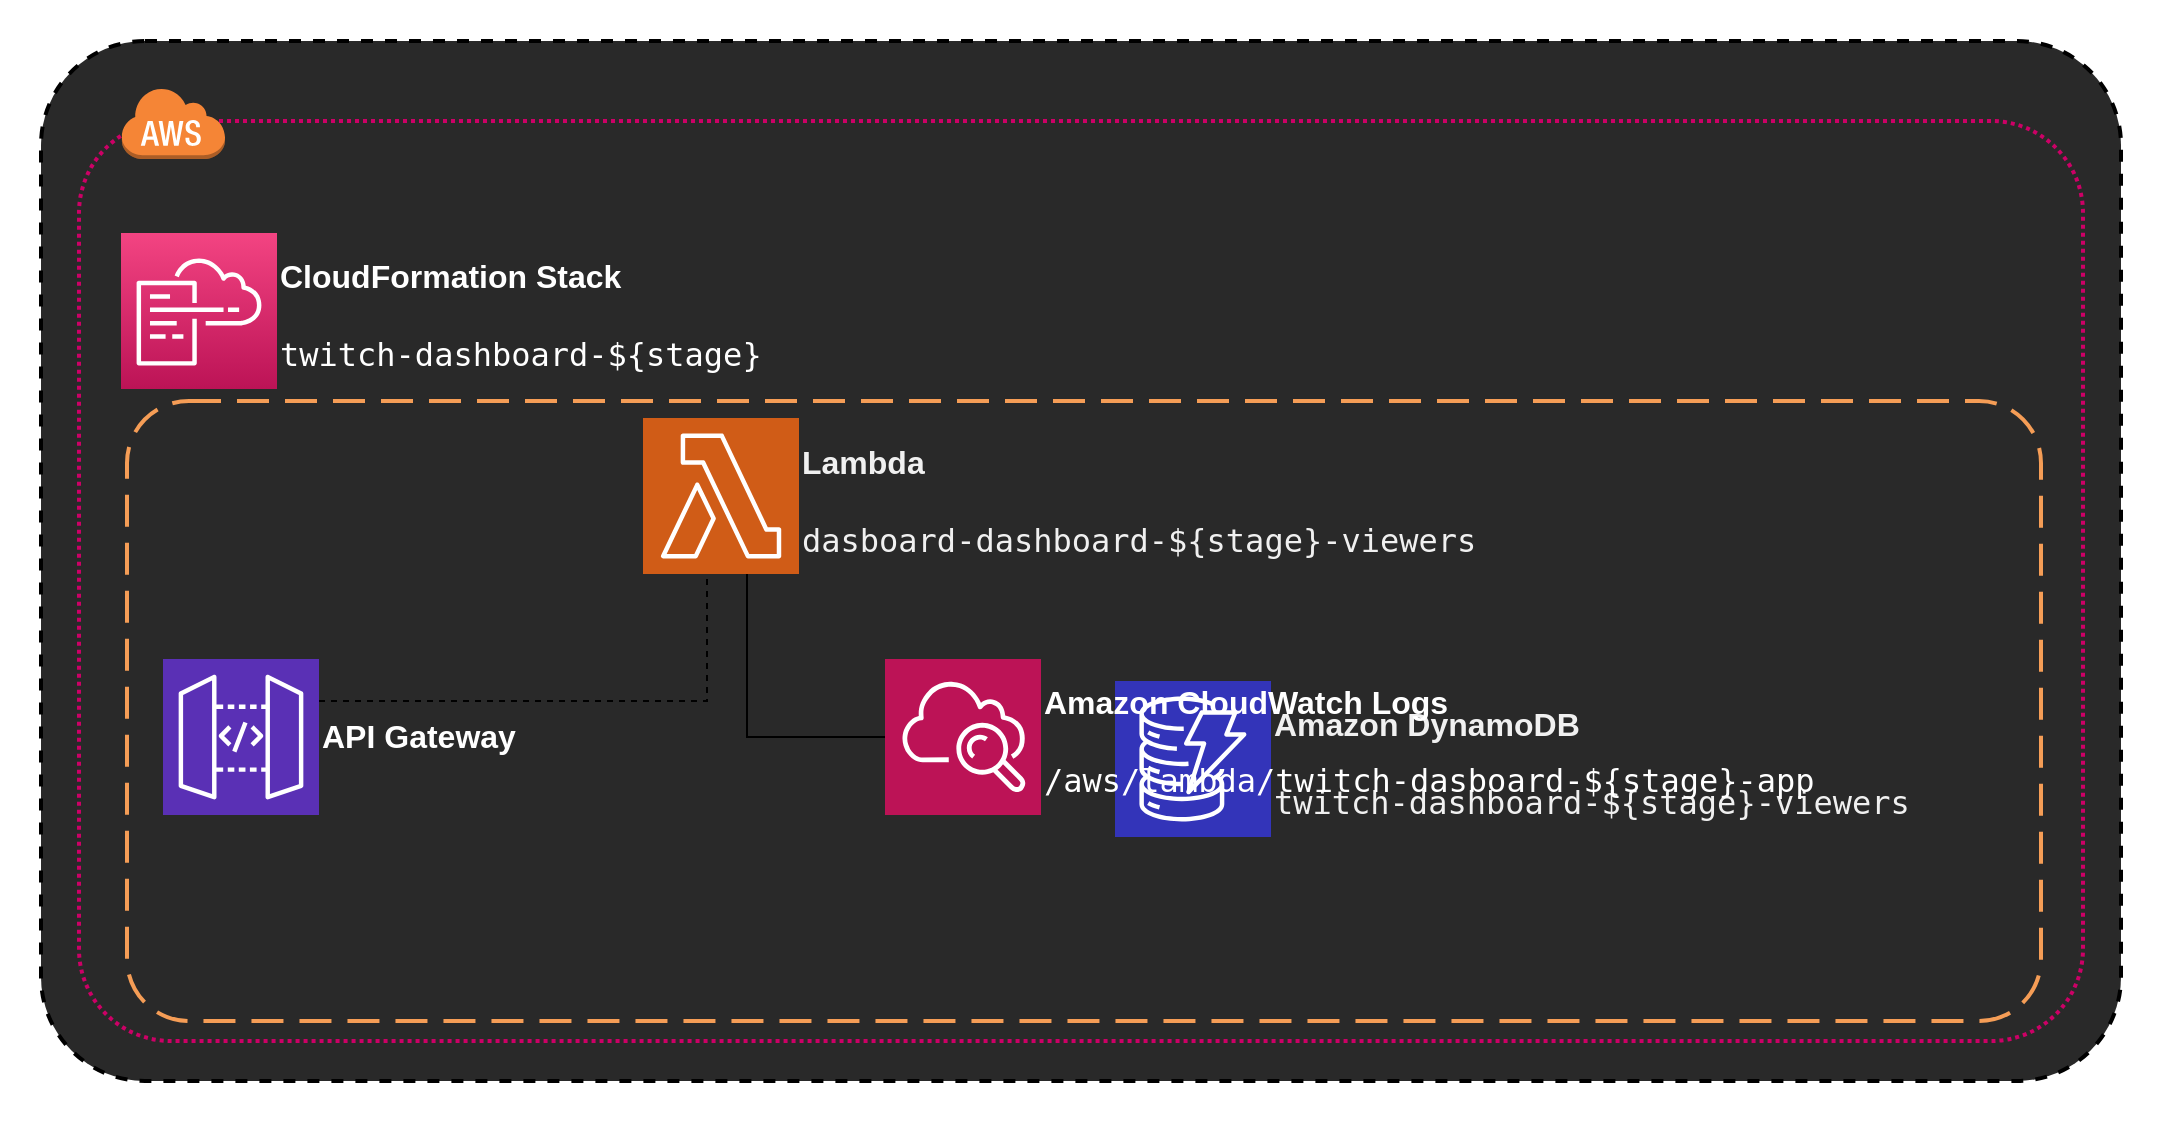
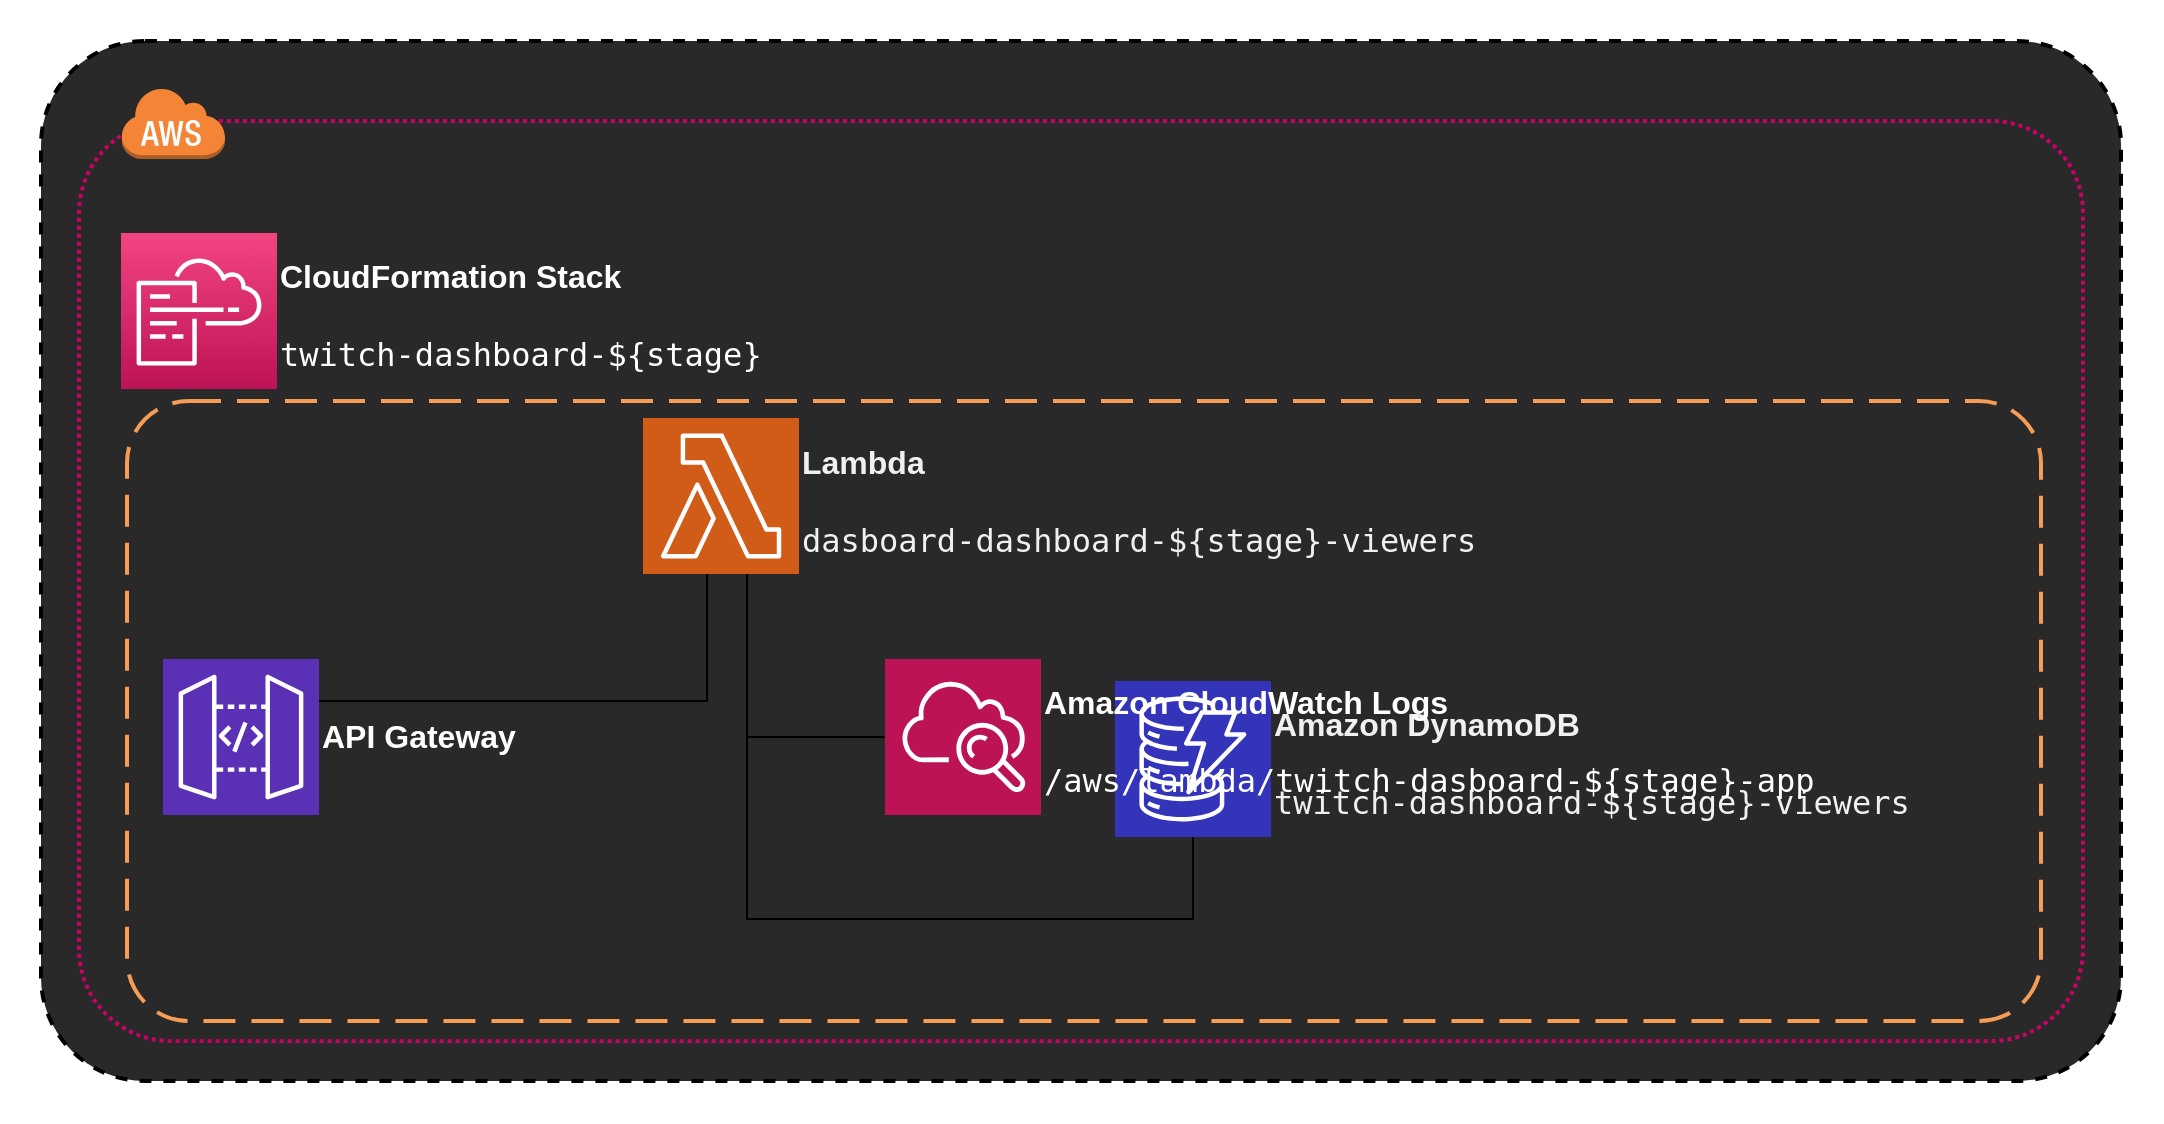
edge "Lambdadasboard-dashboard-${stage}-viewers" -- "API Gateway": style dashed -> solid
edge "Lambdadasboard-dashboard-${stage}-viewers" -- "Amazon DynamoDBtwitch-dashboard-${stage}-viewers": added
